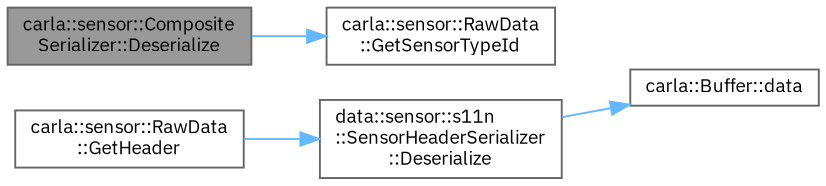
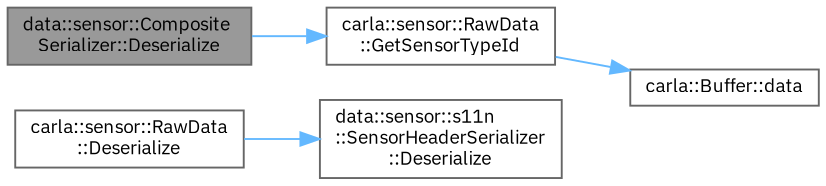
node "carla::sensor::Composite Serializer::Deserialize": label "carla::sensor::Composite Serializer::Deserialize" -> "data::sensor::Composite Serializer::Deserialize"
edge "data::sensor::s11n ::SensorHeaderSerializer ::Deserialize" -> "carla::Buffer::data": now "carla::sensor::RawData ::GetSensorTypeId" -> "carla::Buffer::data"
node "carla::sensor::RawData ::GetHeader": label "carla::sensor::RawData ::GetHeader" -> "carla::sensor::RawData ::Deserialize"
